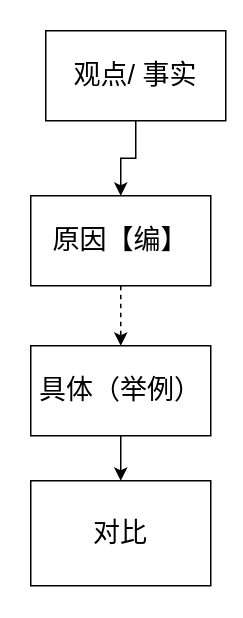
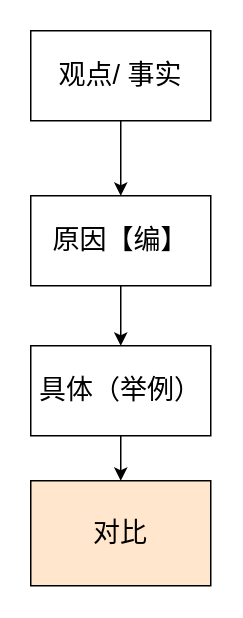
node "观点/ 事实": moved (136, 76) -> (121, 76)
edge "原因【编】" -> "具体（举例）": style dashed -> solid
node "对比": fillcolor #ffffff -> #ffe6cc
